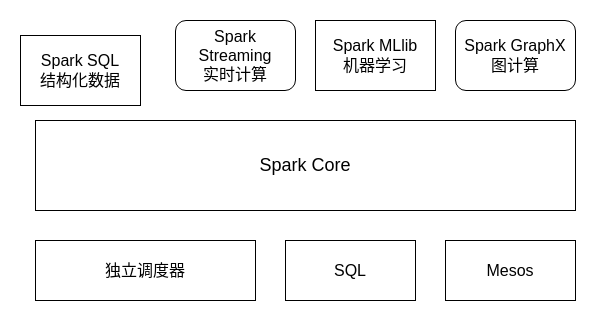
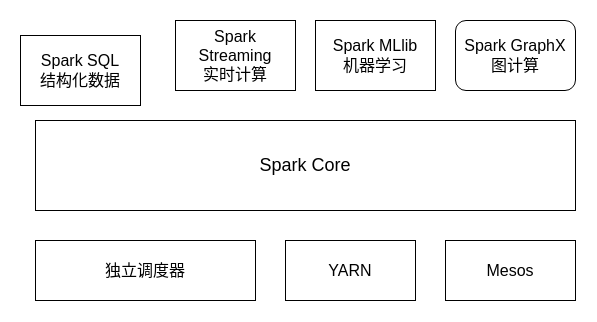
node "Spark Streaming 实时计算": shape rounded rectangle -> rectangle
node "SQL": label "SQL" -> "YARN"
